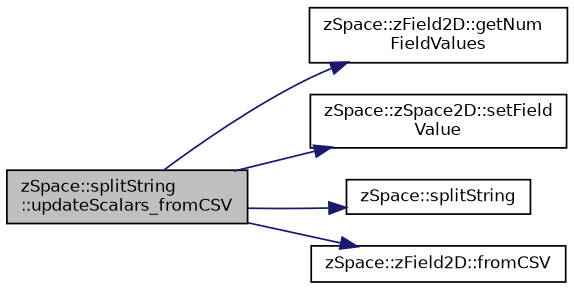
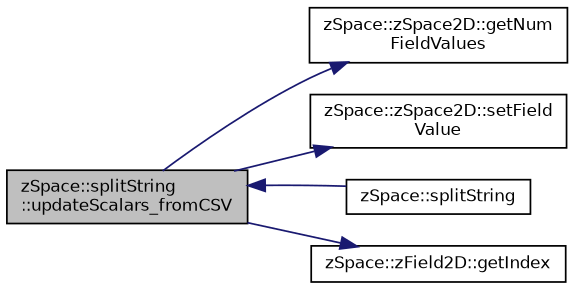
node "zSpace::zField2D::getNum FieldValues": label "zSpace::zField2D::getNum FieldValues" -> "zSpace::zSpace2D::getNum FieldValues"
edge "zSpace::splitString ::updateScalars_fromCSV" -> "zSpace::splitString": reversed
node "zSpace::zField2D::fromCSV": label "zSpace::zField2D::fromCSV" -> "zSpace::zField2D::getIndex"
